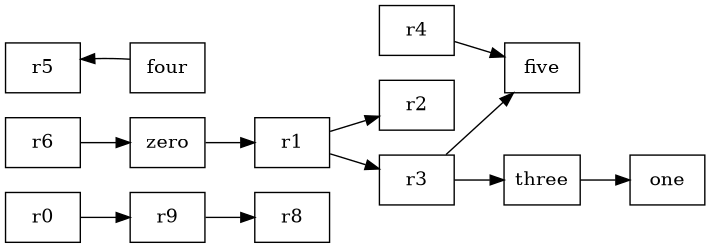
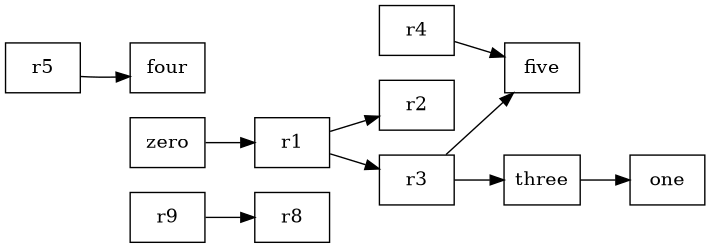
edge "four" -> "r5": reversed
node "r6": removed
node "r0": removed
